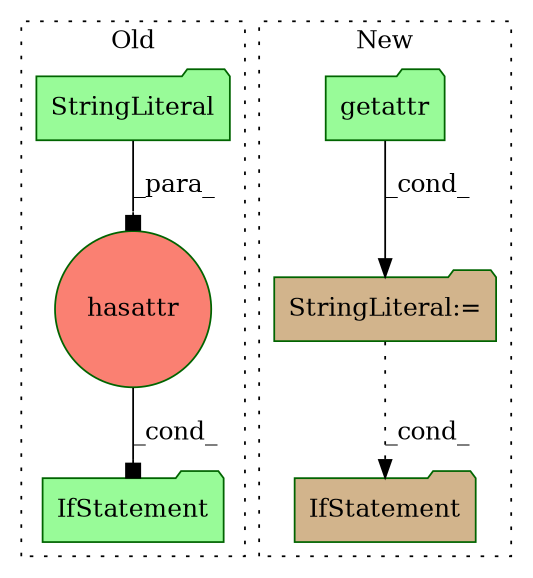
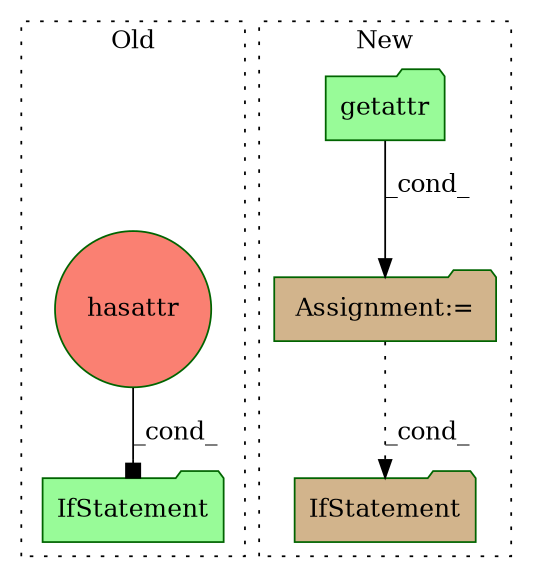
node "StringLiteral": removed
node "StringLiteral:=": label "StringLiteral:=" -> "Assignment:="
